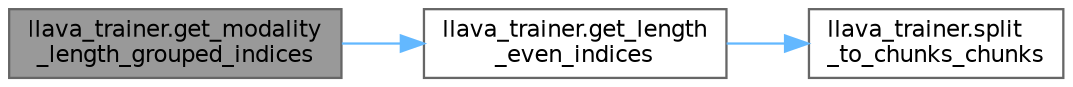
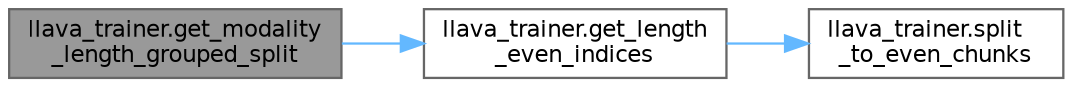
node "llava_trainer.get_modality _length_grouped_indices": label "llava_trainer.get_modality _length_grouped_indices" -> "llava_trainer.get_modality _length_grouped_split"
node "llava_trainer.split _to_chunks_chunks": label "llava_trainer.split _to_chunks_chunks" -> "llava_trainer.split _to_even_chunks"
